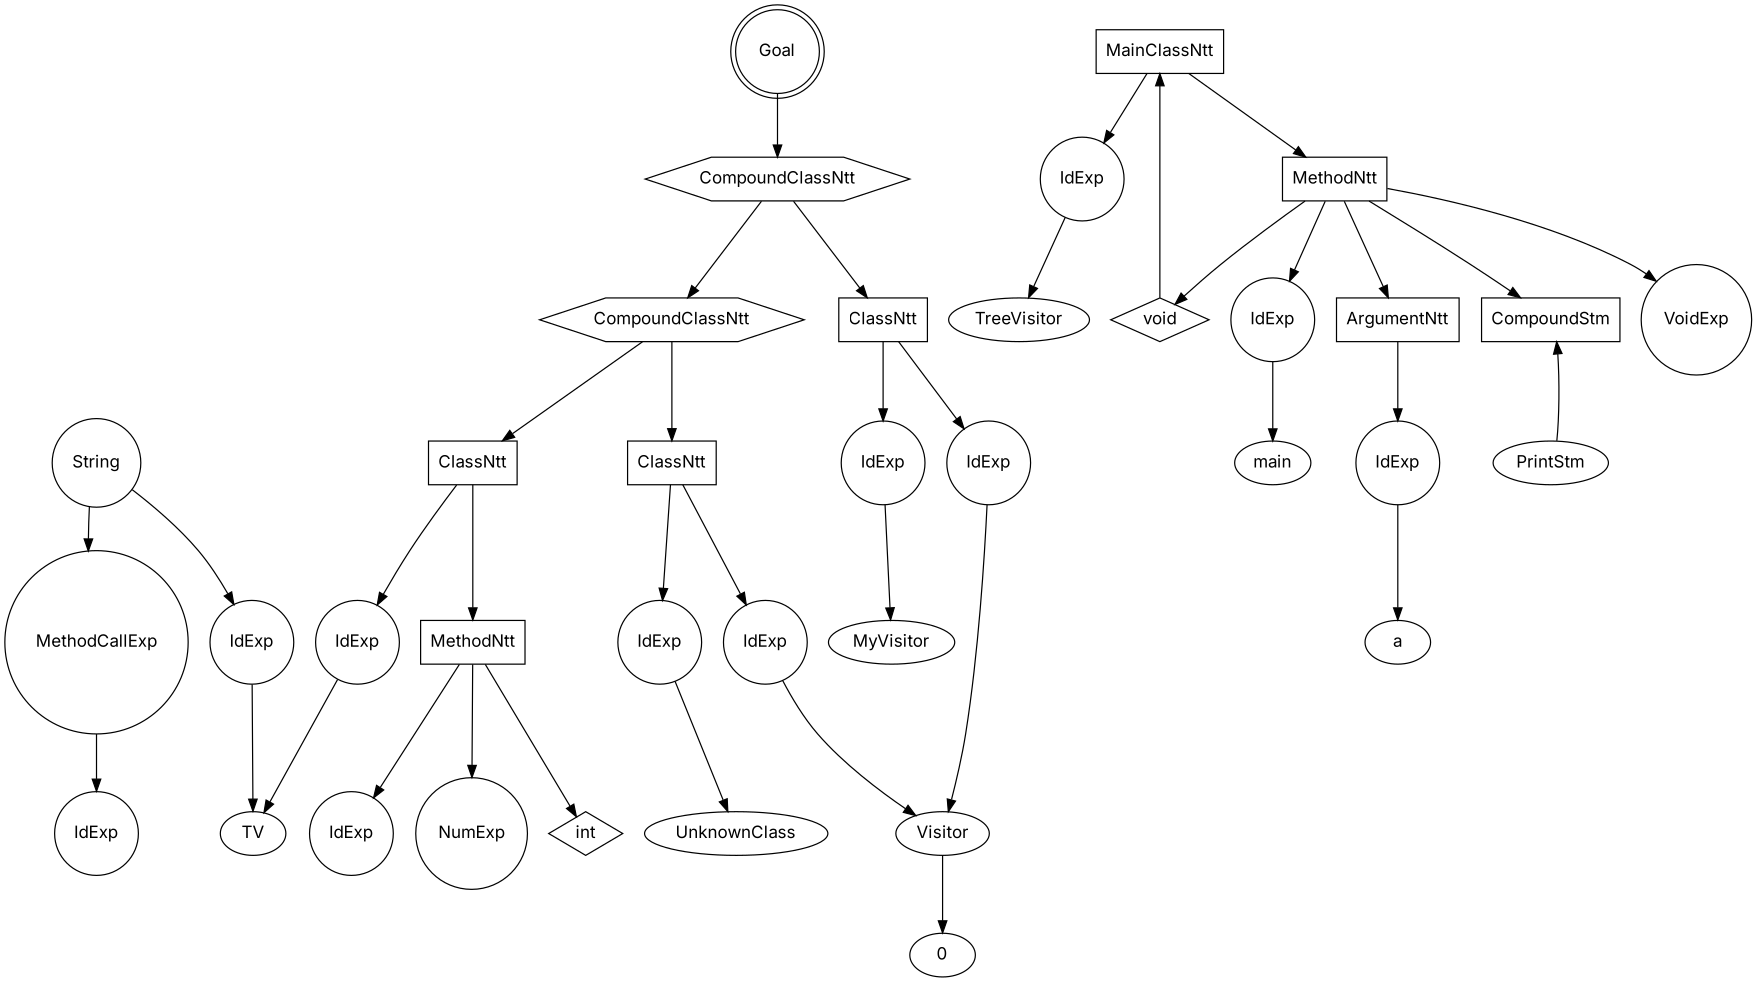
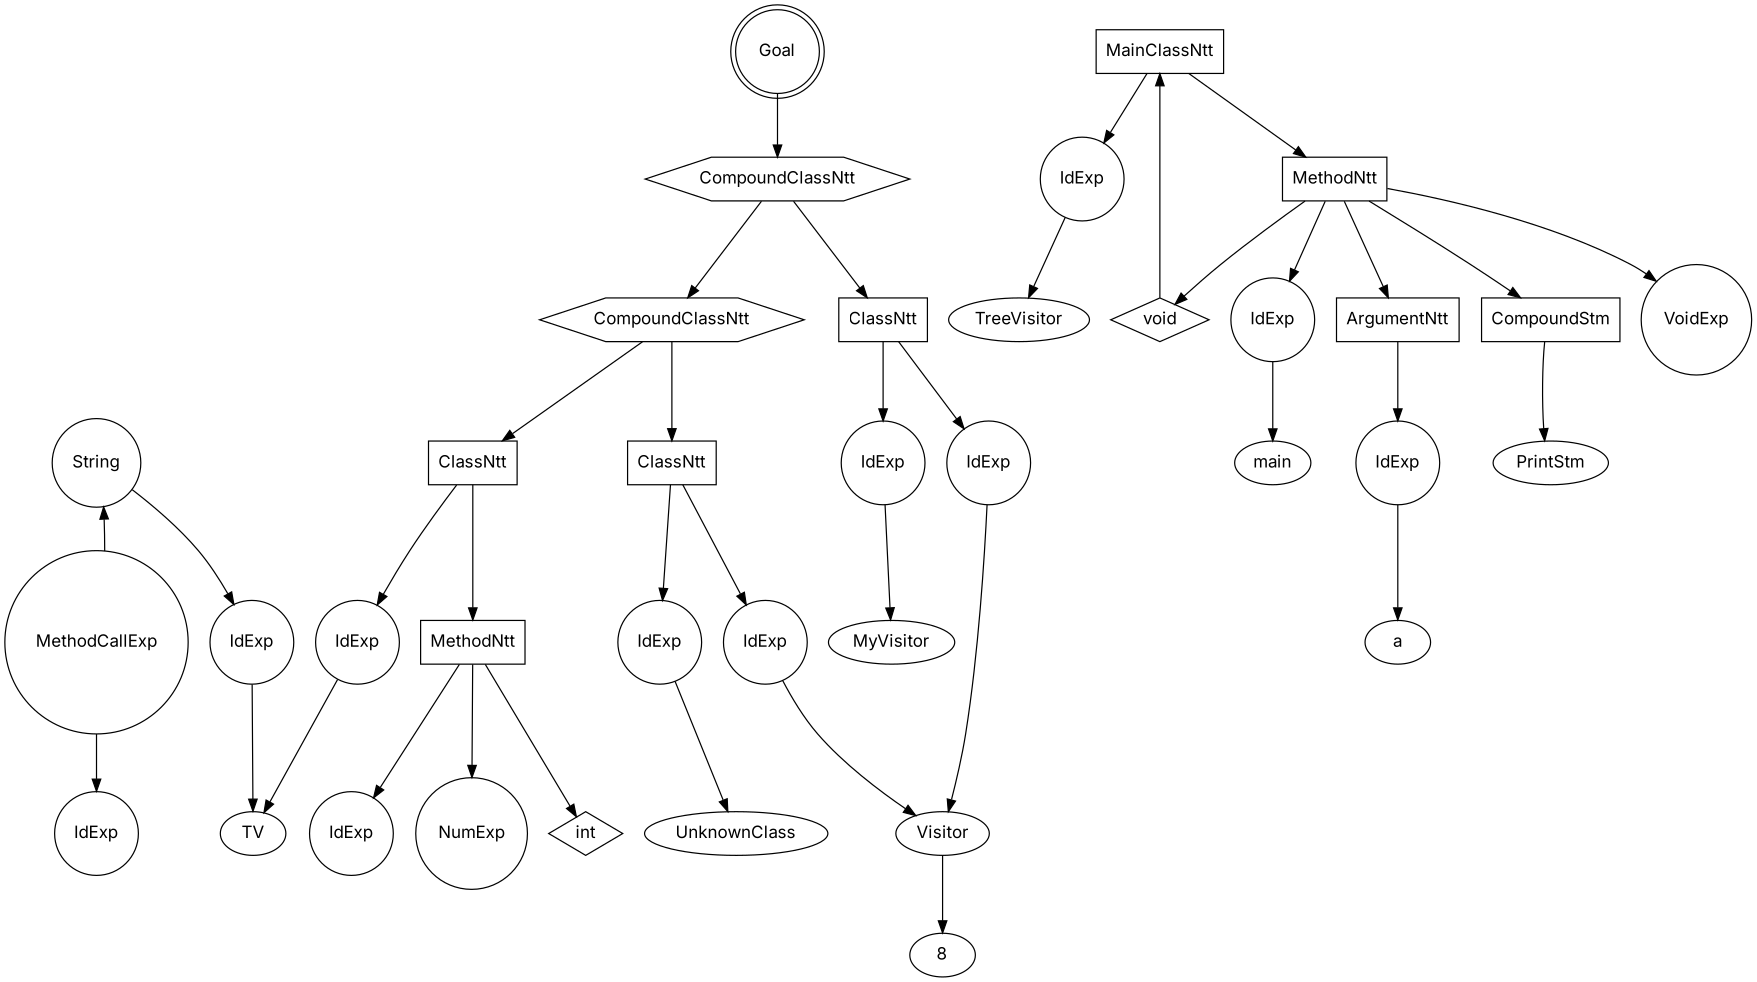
edge "PrintStm" -> "CompoundStm": reversed
edge "String" -> "MethodCallExp": reversed
node "0": label "0" -> "8"
